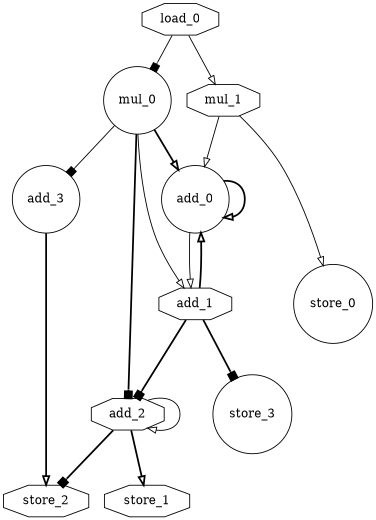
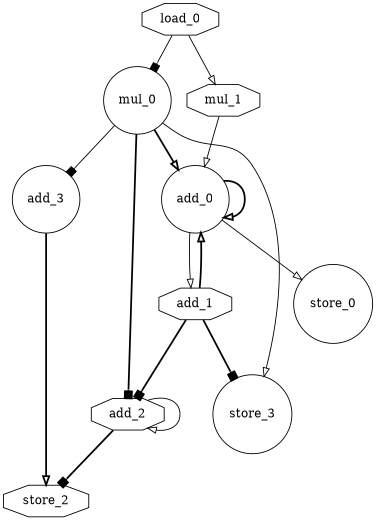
edge "mul_1" -> "store_0": now "add_0" -> "store_0"
edge "mul_0" -> "add_1": now "mul_0" -> "store_3"
node "store_1": removed
